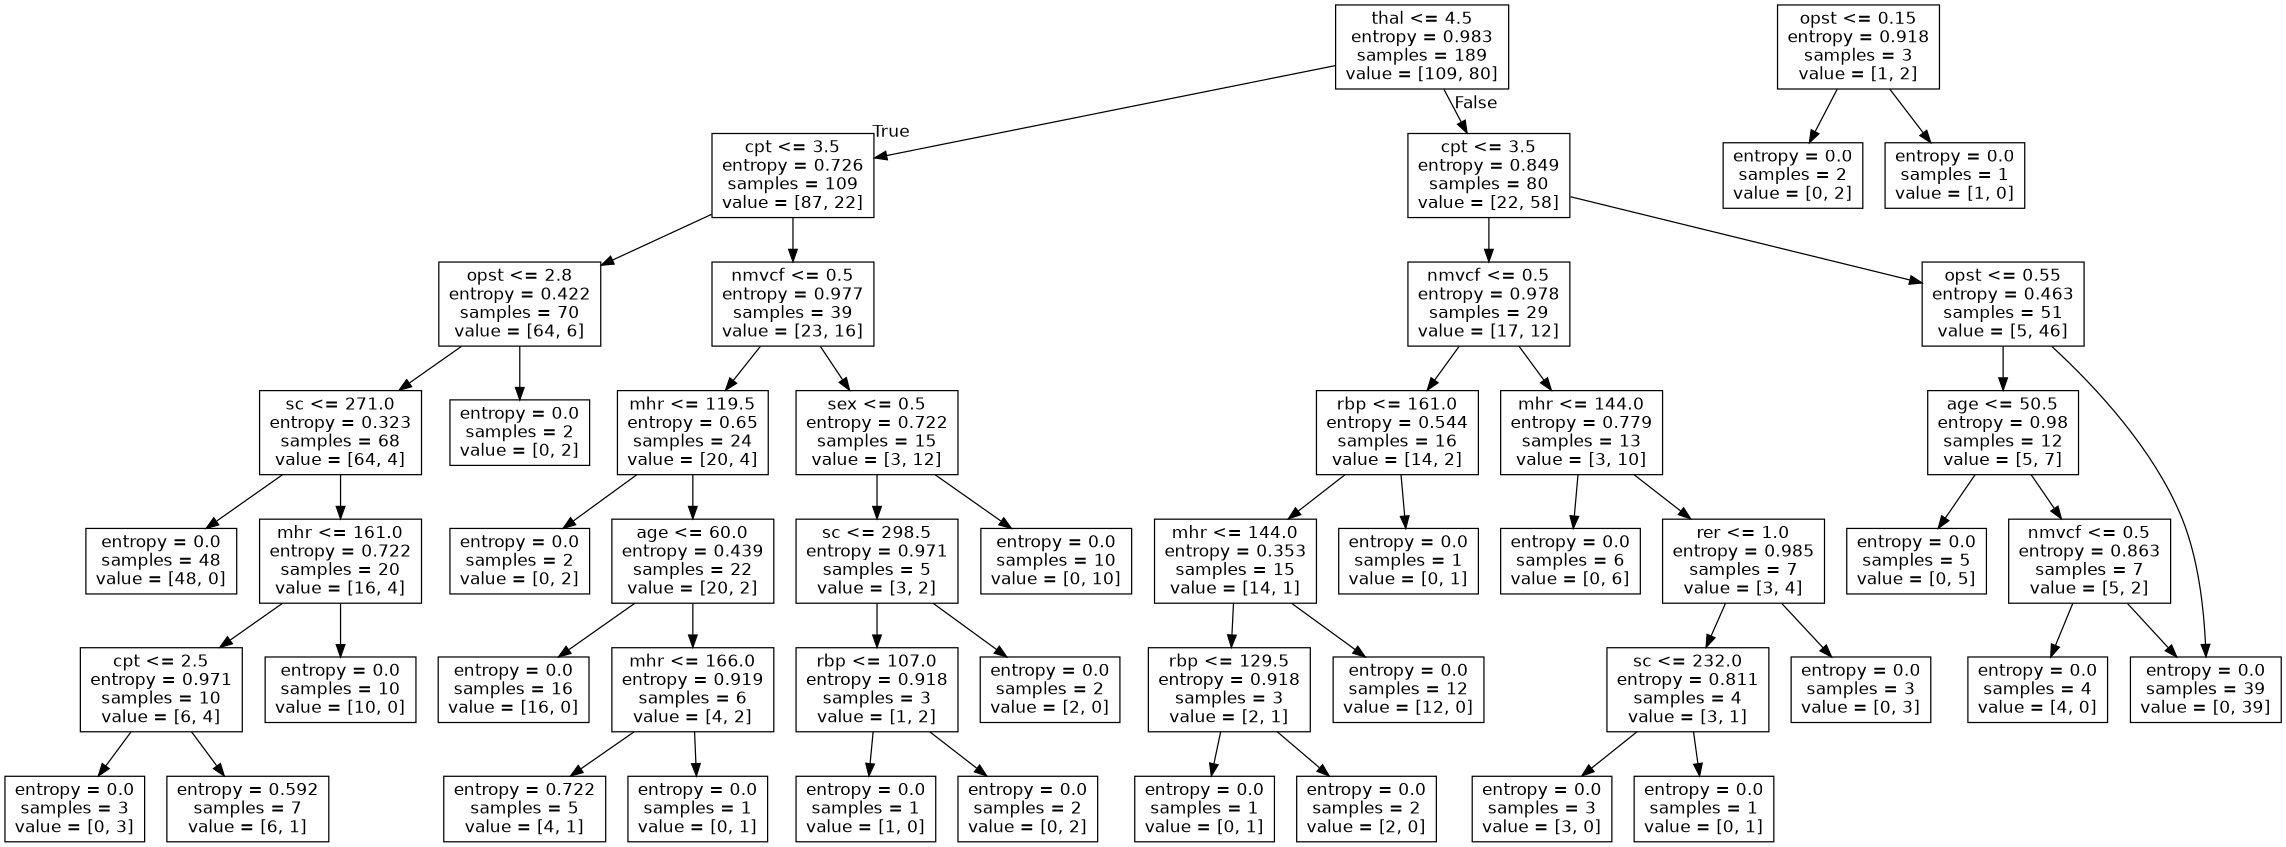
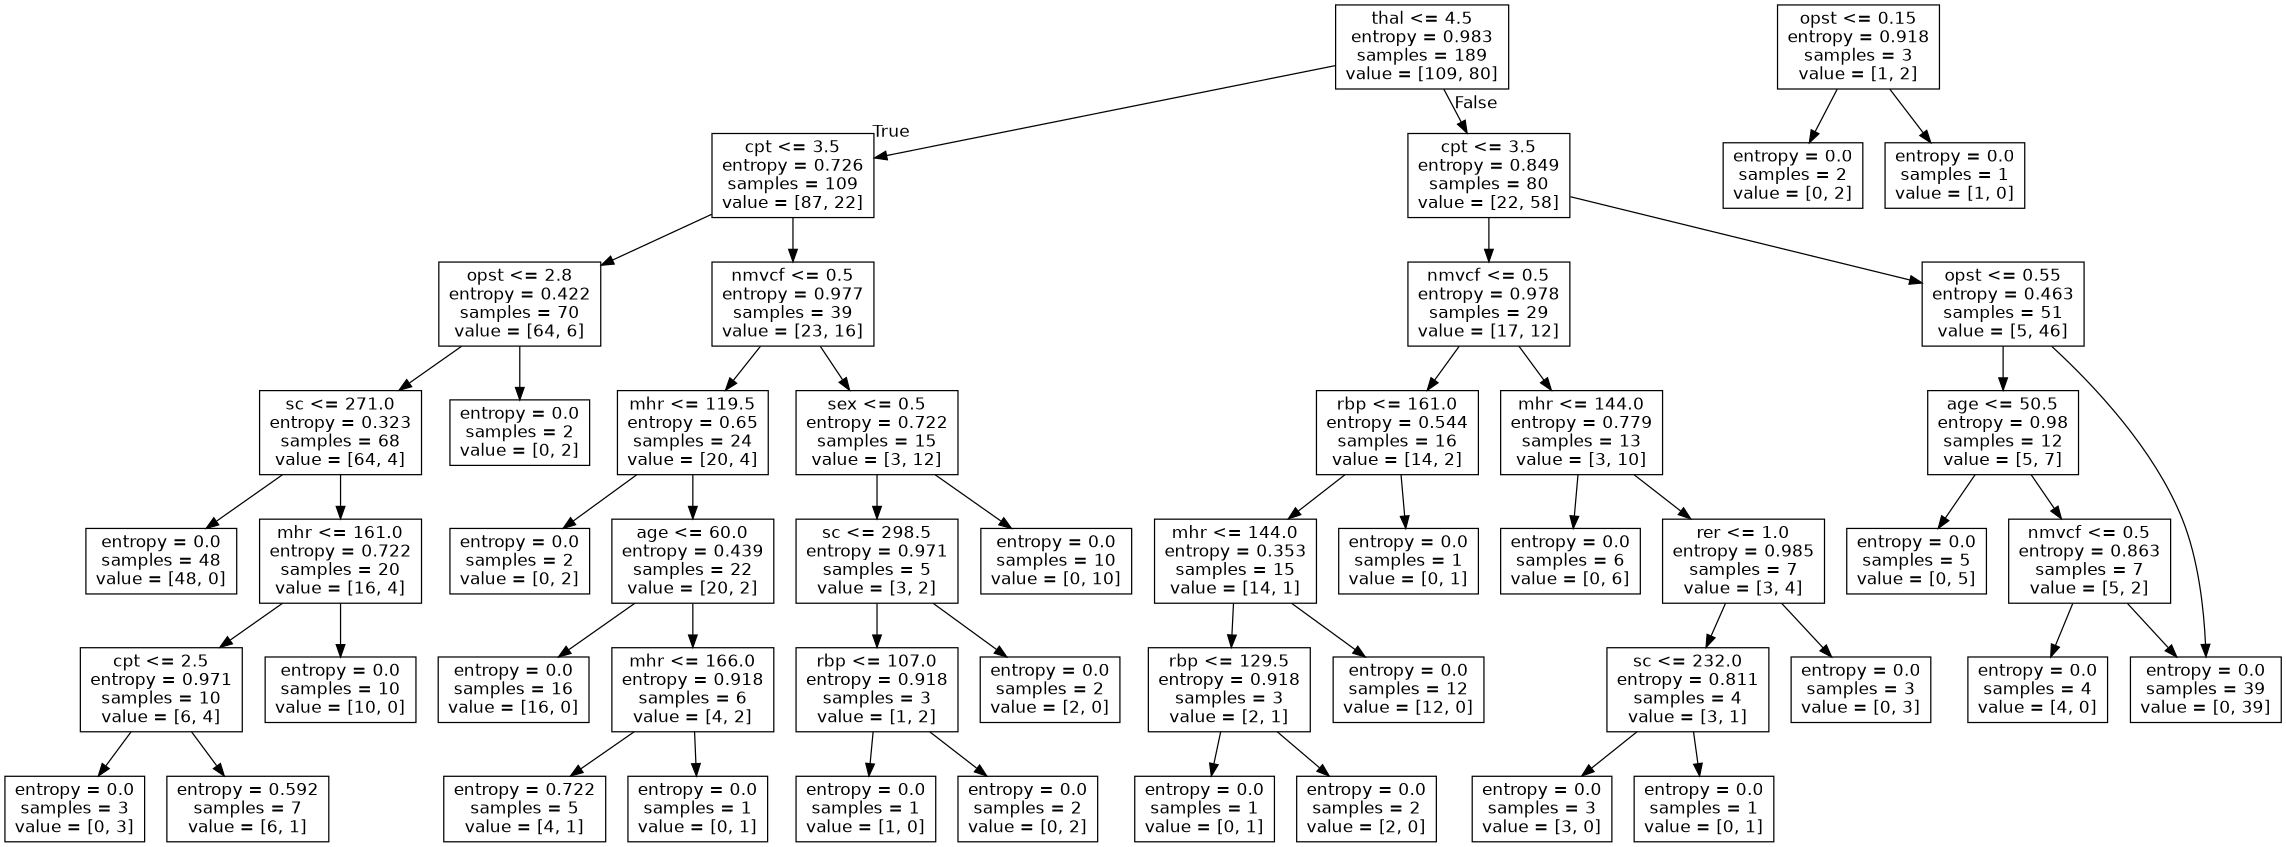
node "mhr <= 166.0 entropy = 0.919 samples = 6 value = [4, 2]": label "mhr <= 166.0 entropy = 0.919 samples = 6 value = [4, 2]" -> "mhr <= 166.0 entropy = 0.918 samples = 6 value = [4, 2]"
